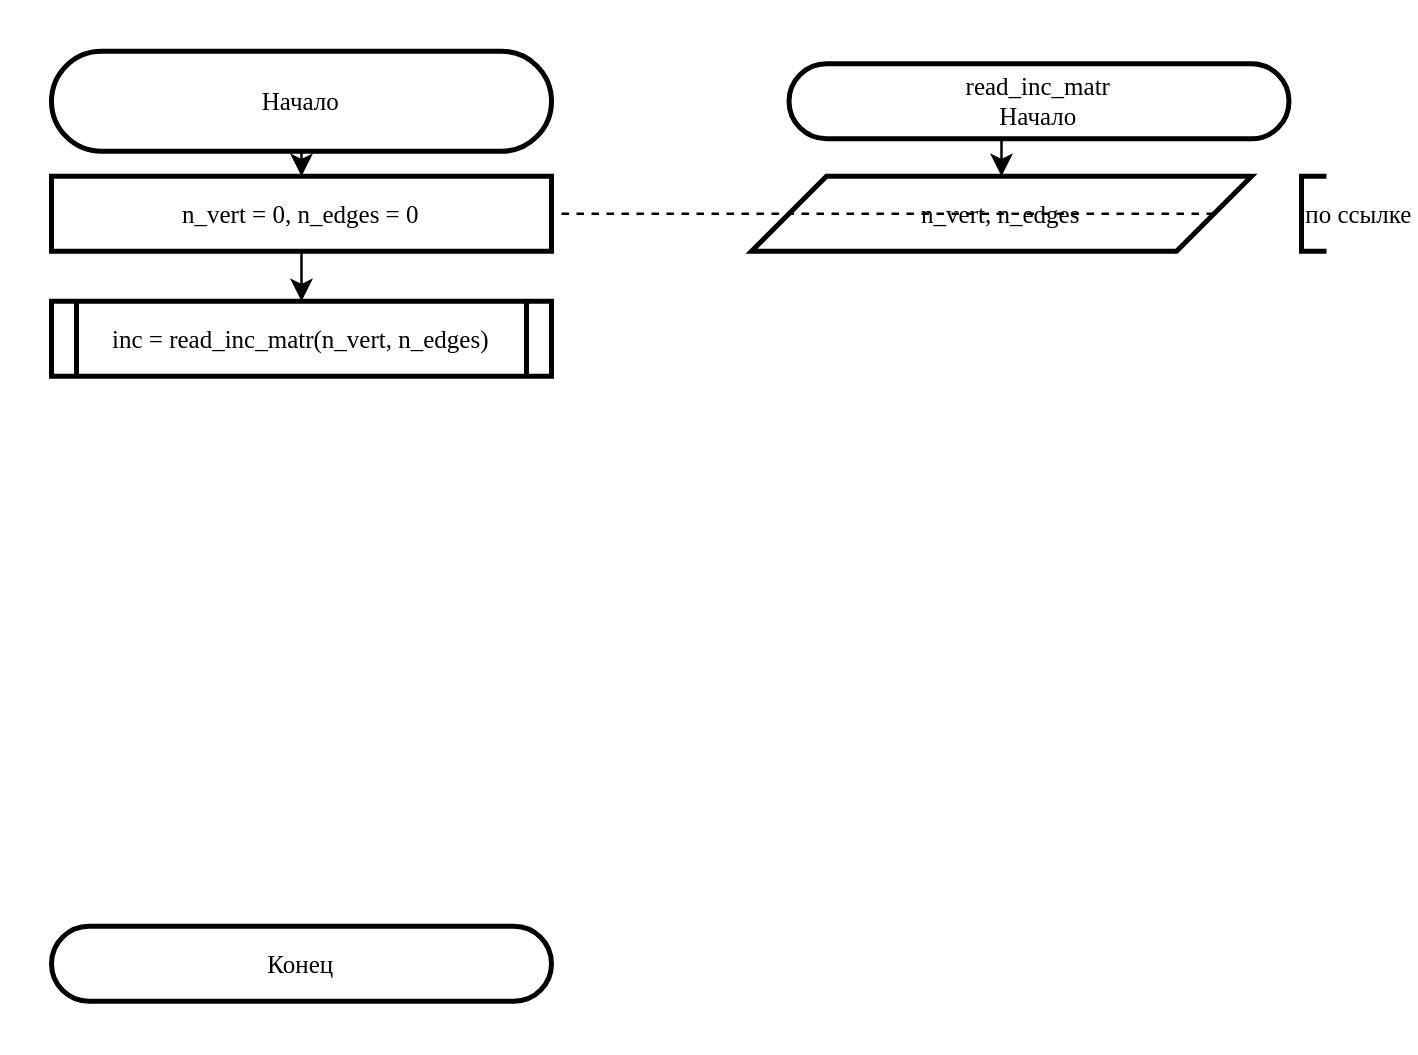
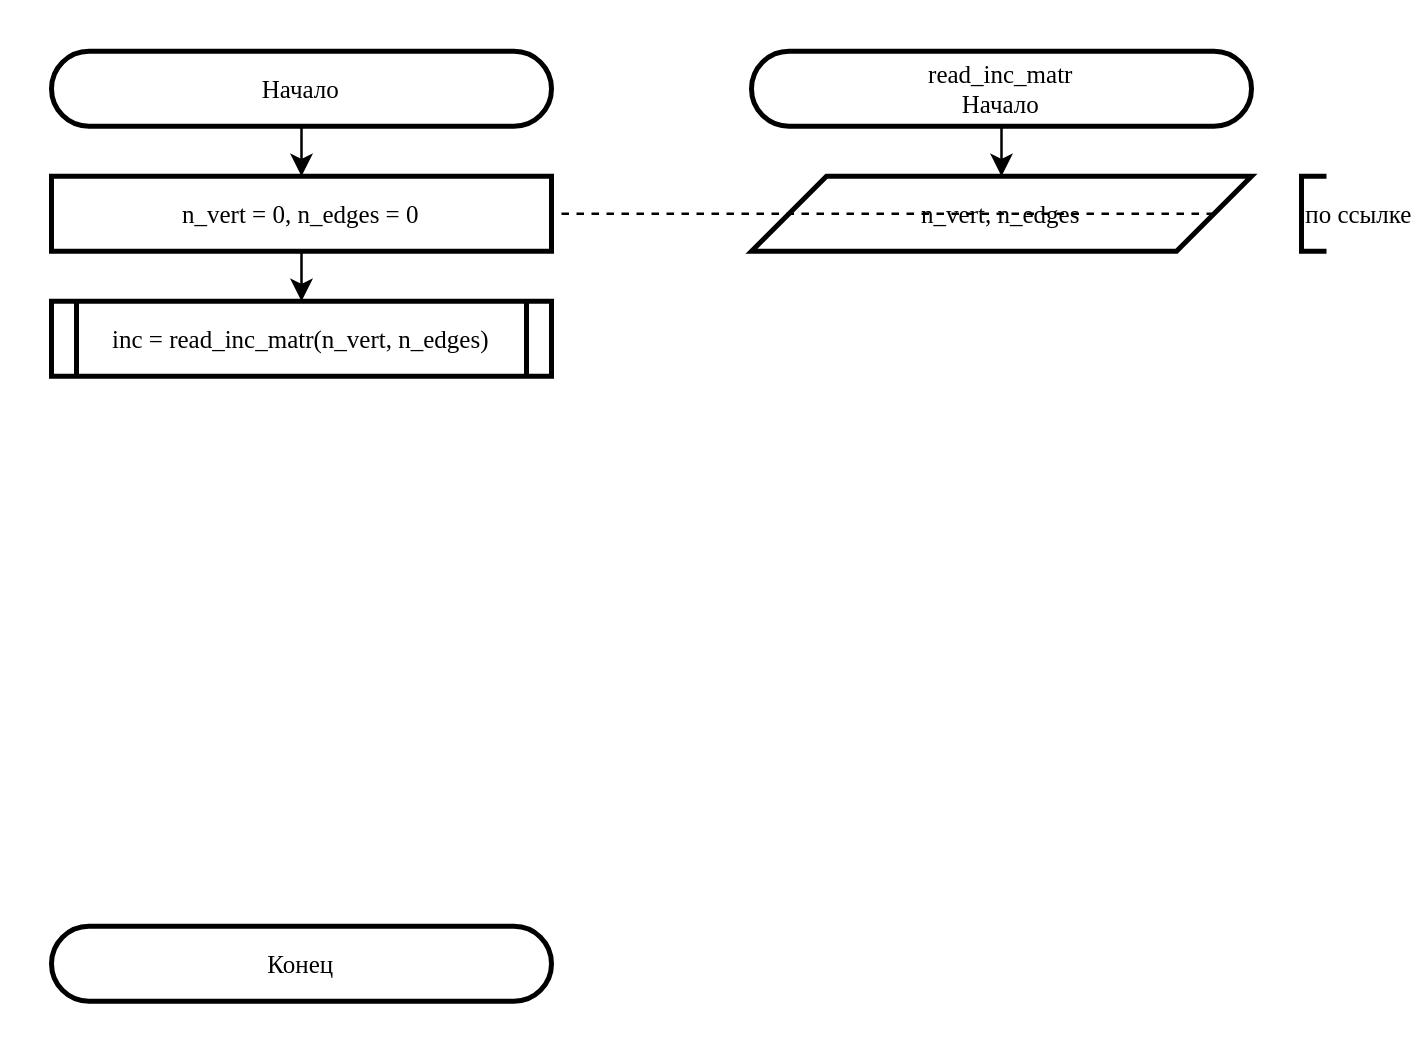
node "Начало": size 500x100 -> 500x75
node "read_inc_matr Начало": moved (1039, 101) -> (1001, 89)
